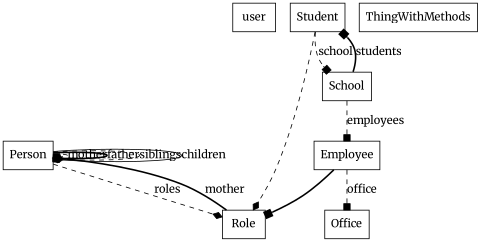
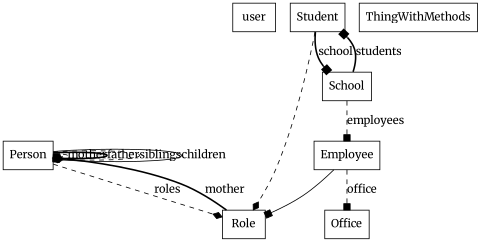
edge "Student" -> "School": style dashed -> bold
edge "Employee" -> "Role": style bold -> solid
